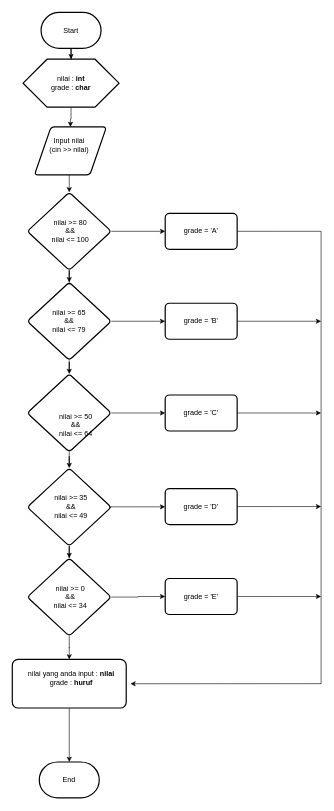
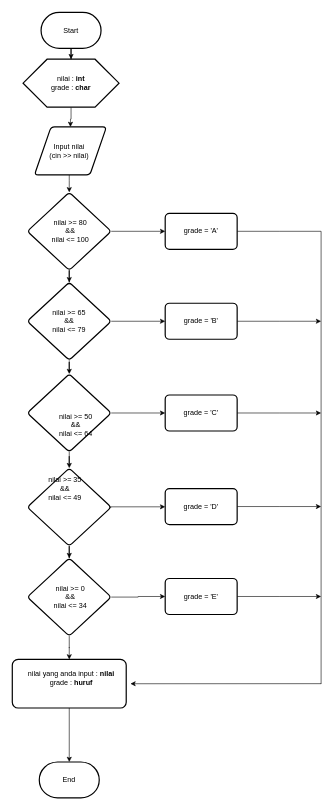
node "Input nilai (cin >> nilai)": moved (69, 145) -> (69, 151)
node "nilai >= 35 && nilai <= 49": moved (71, 507) -> (65, 489)
